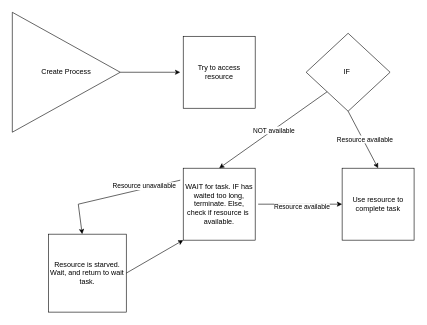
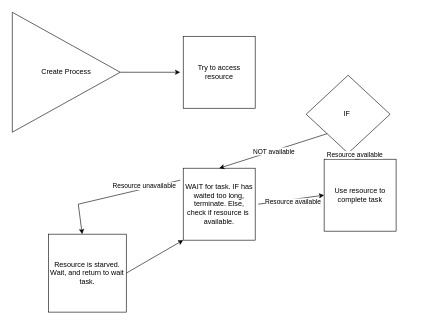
node "IF": moved (348, 72) -> (348, 114)
node "Use resource to complete task": moved (378, 204) -> (360, 195)
